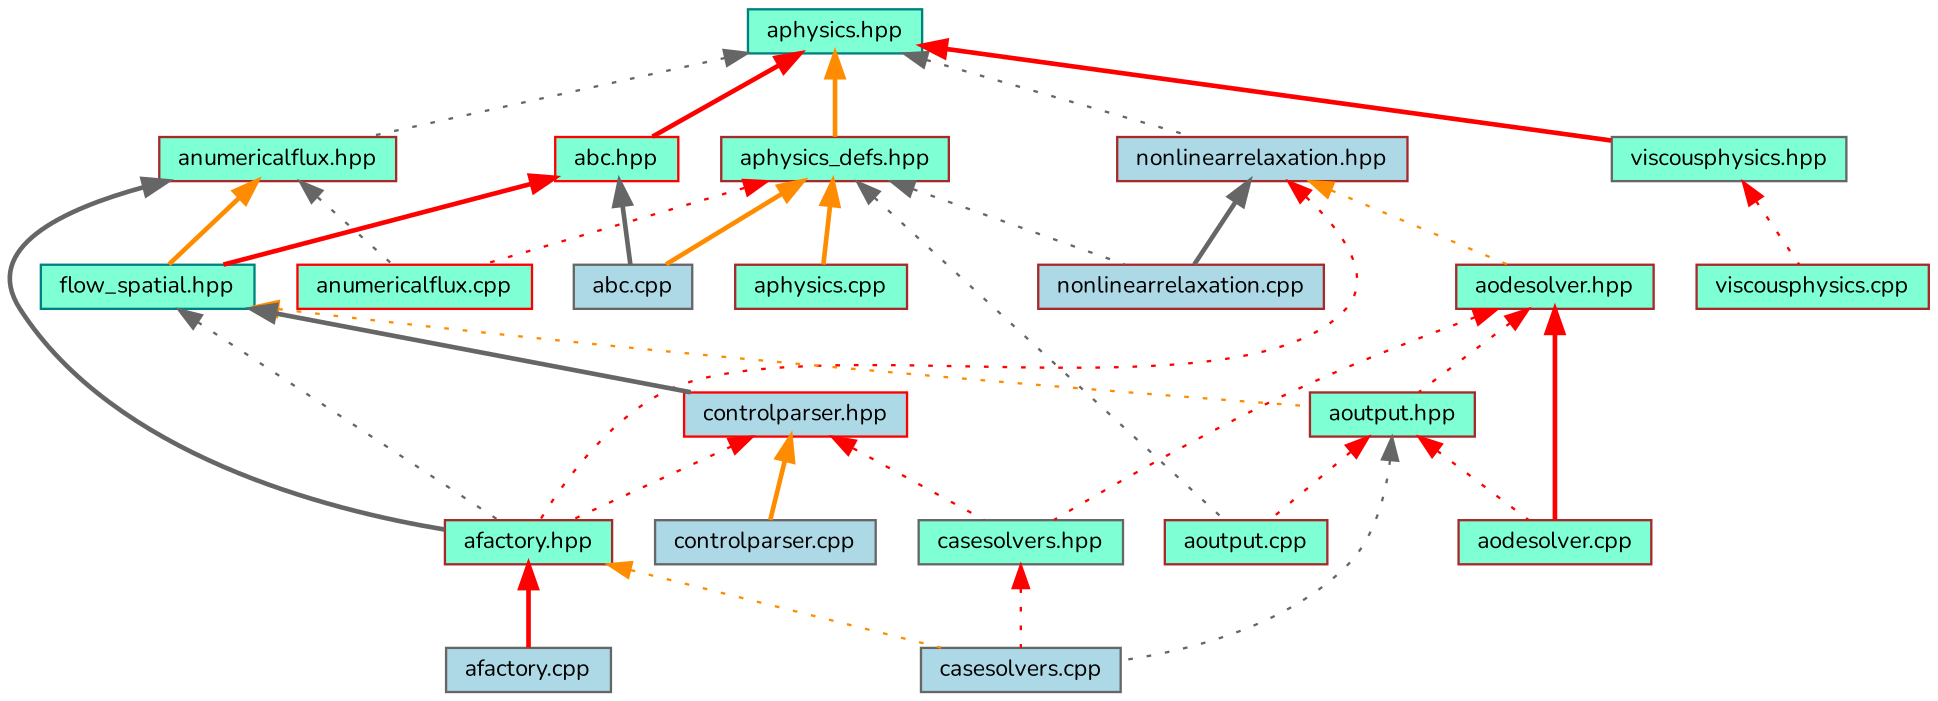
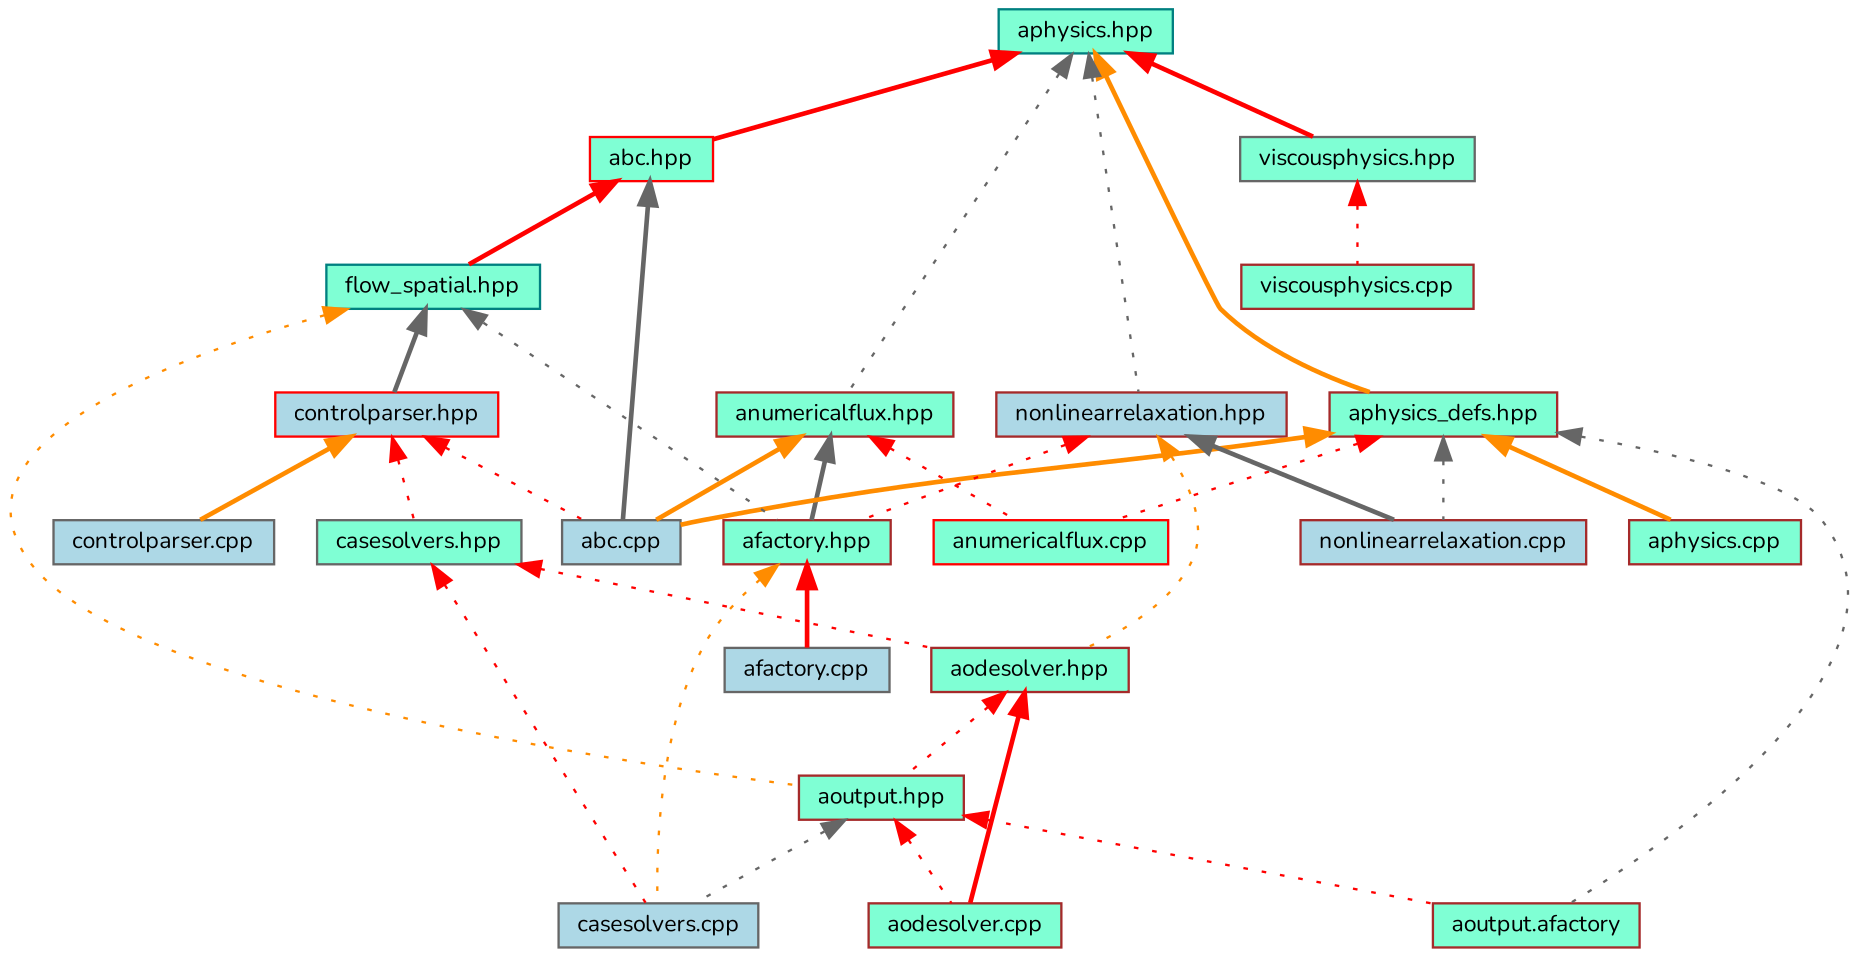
edge "anumericalflux.cpp" -> "anumericalflux.hpp": color gray40 -> red
edge "flow_spatial.hpp" -> "anumericalflux.hpp": now "abc.cpp" -> "anumericalflux.hpp"
edge "casesolvers.hpp" -> "aodesolver.hpp": reversed
edge "afactory.hpp" -> "controlparser.hpp": now "abc.cpp" -> "controlparser.hpp"
node "aoutput.cpp": label "aoutput.cpp" -> "aoutput.afactory"
